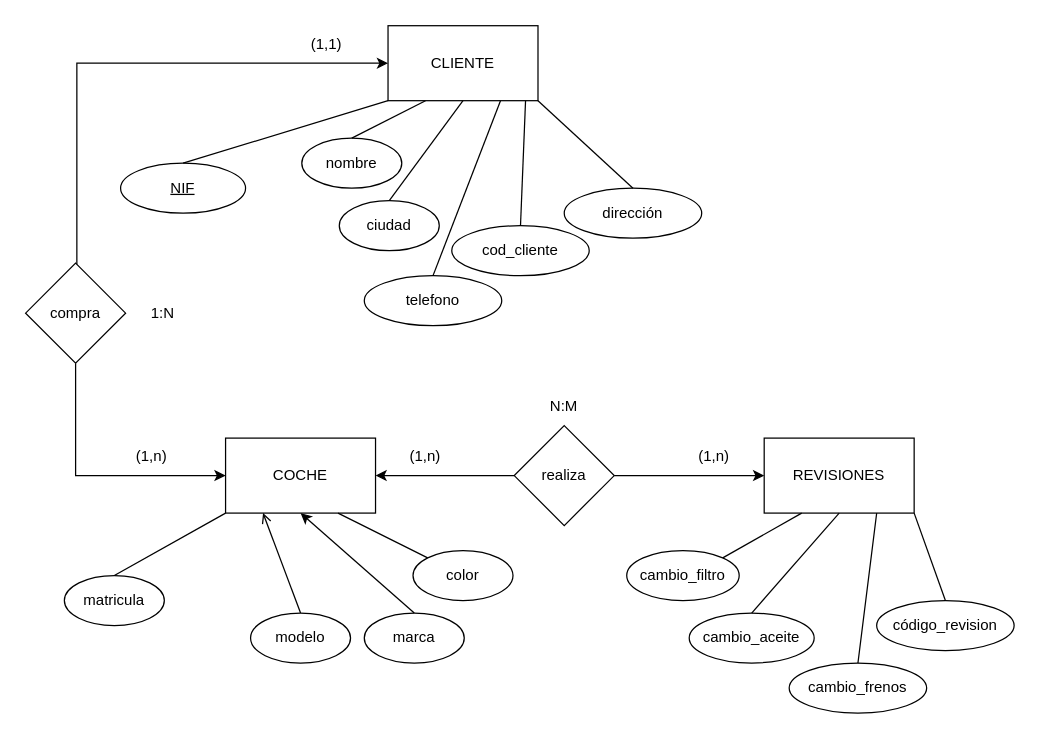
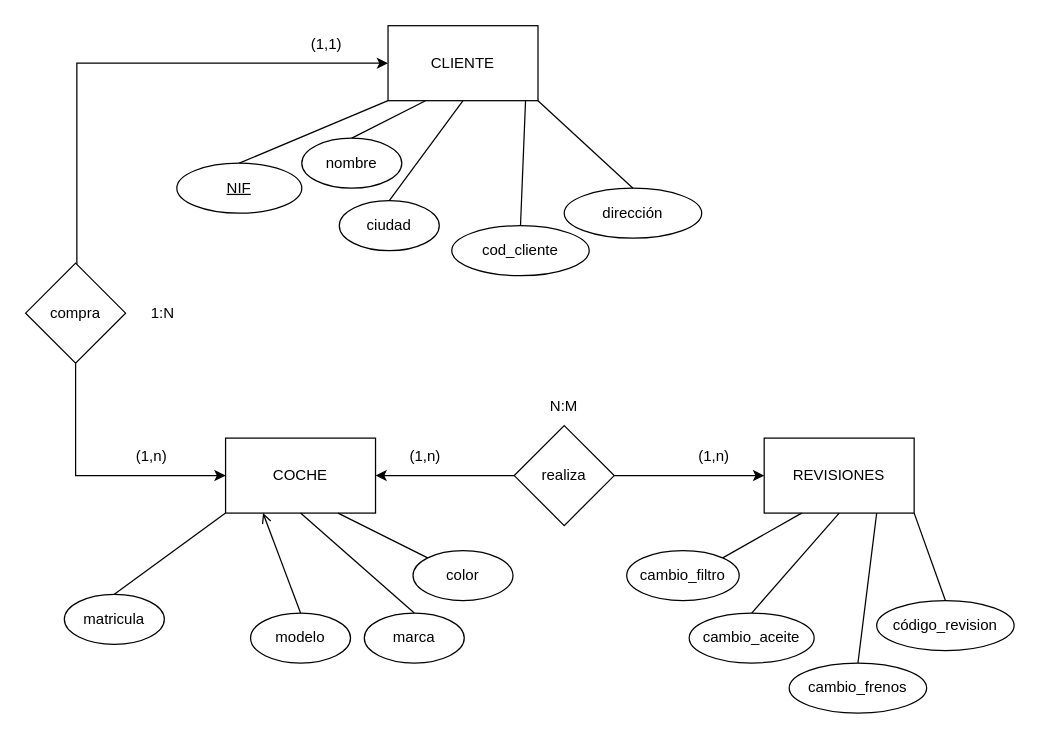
node "NIF": moved (183, 188) -> (239, 188)
edge "CLIENTE" -- "telefono": removed
node "telefono": removed
edge "marca" -> "COCHE": arrowhead classic -> none
node "matricula": moved (114, 601) -> (114, 619)
